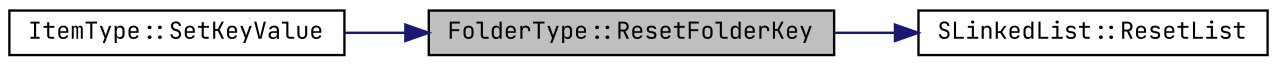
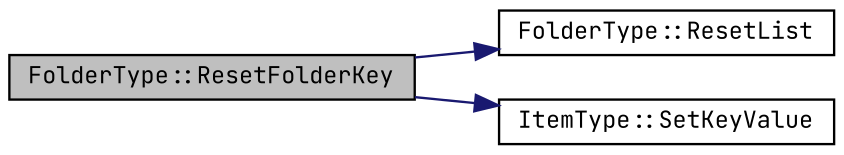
edge "ItemType::SetKeyValue" -> "FolderType::ResetFolderKey": reversed
node "SLinkedList::ResetList": label "SLinkedList::ResetList" -> "FolderType::ResetList"
